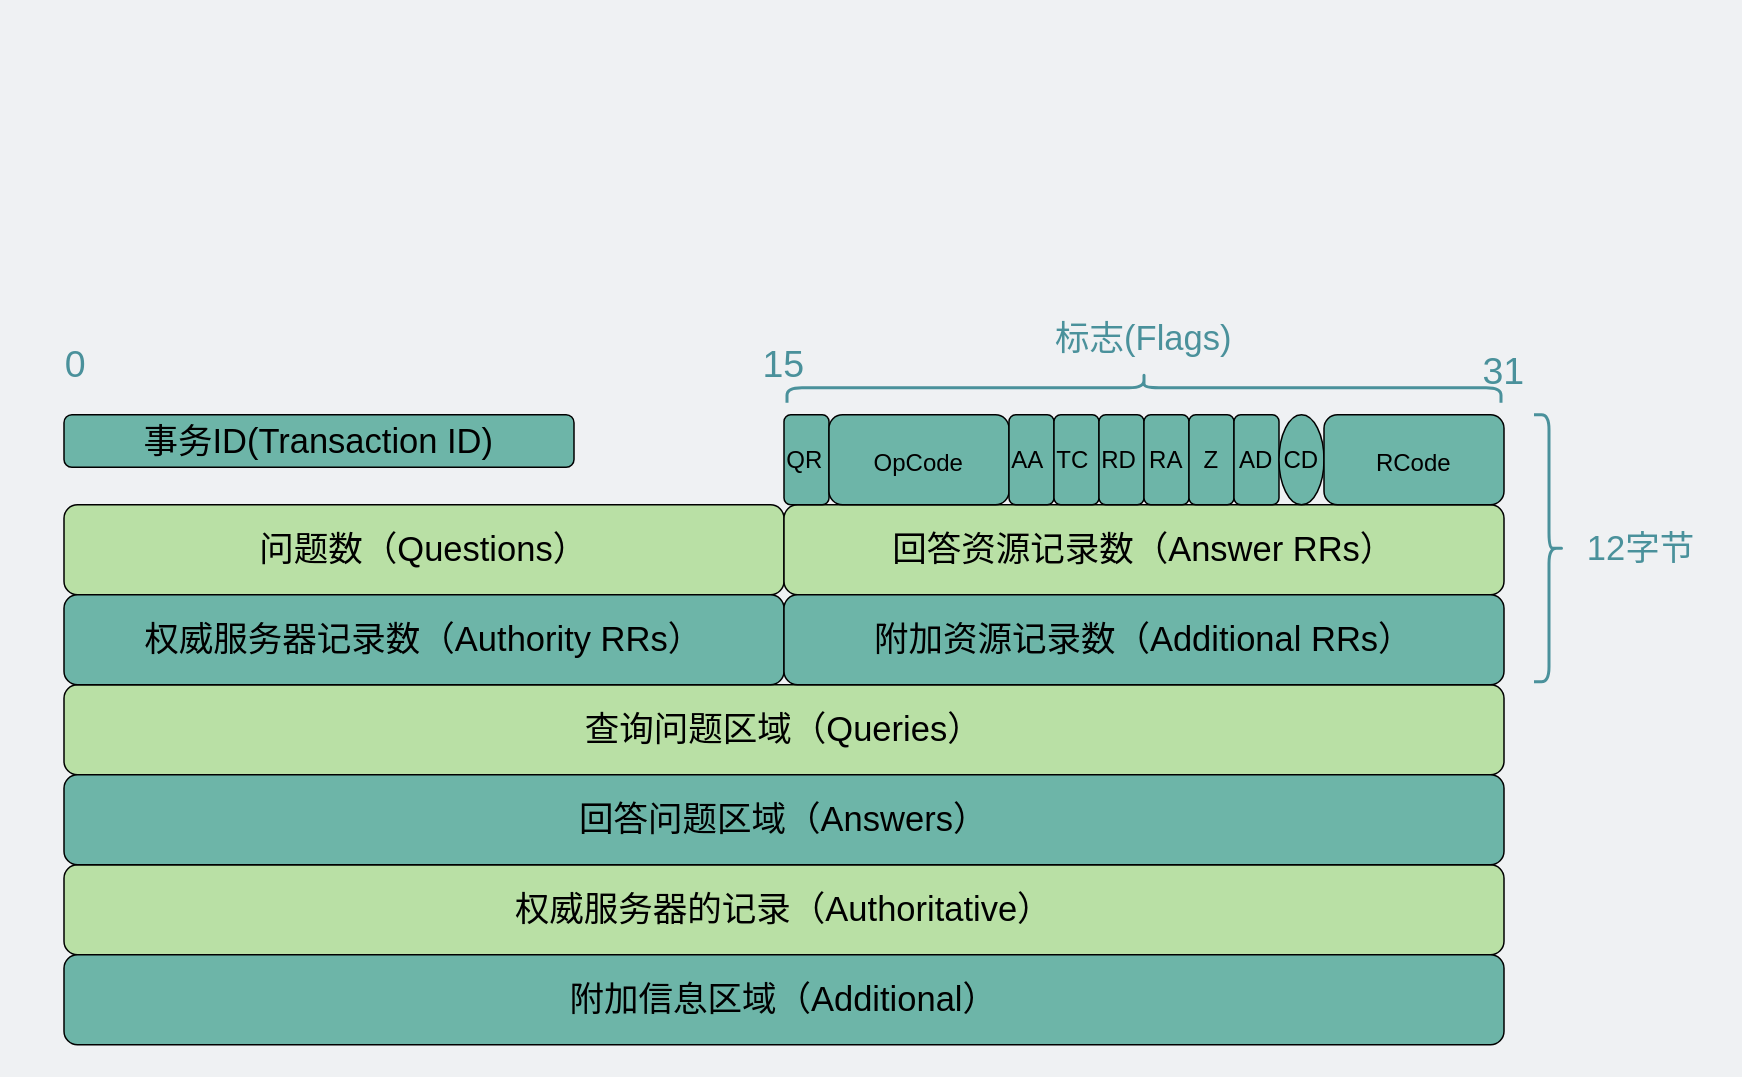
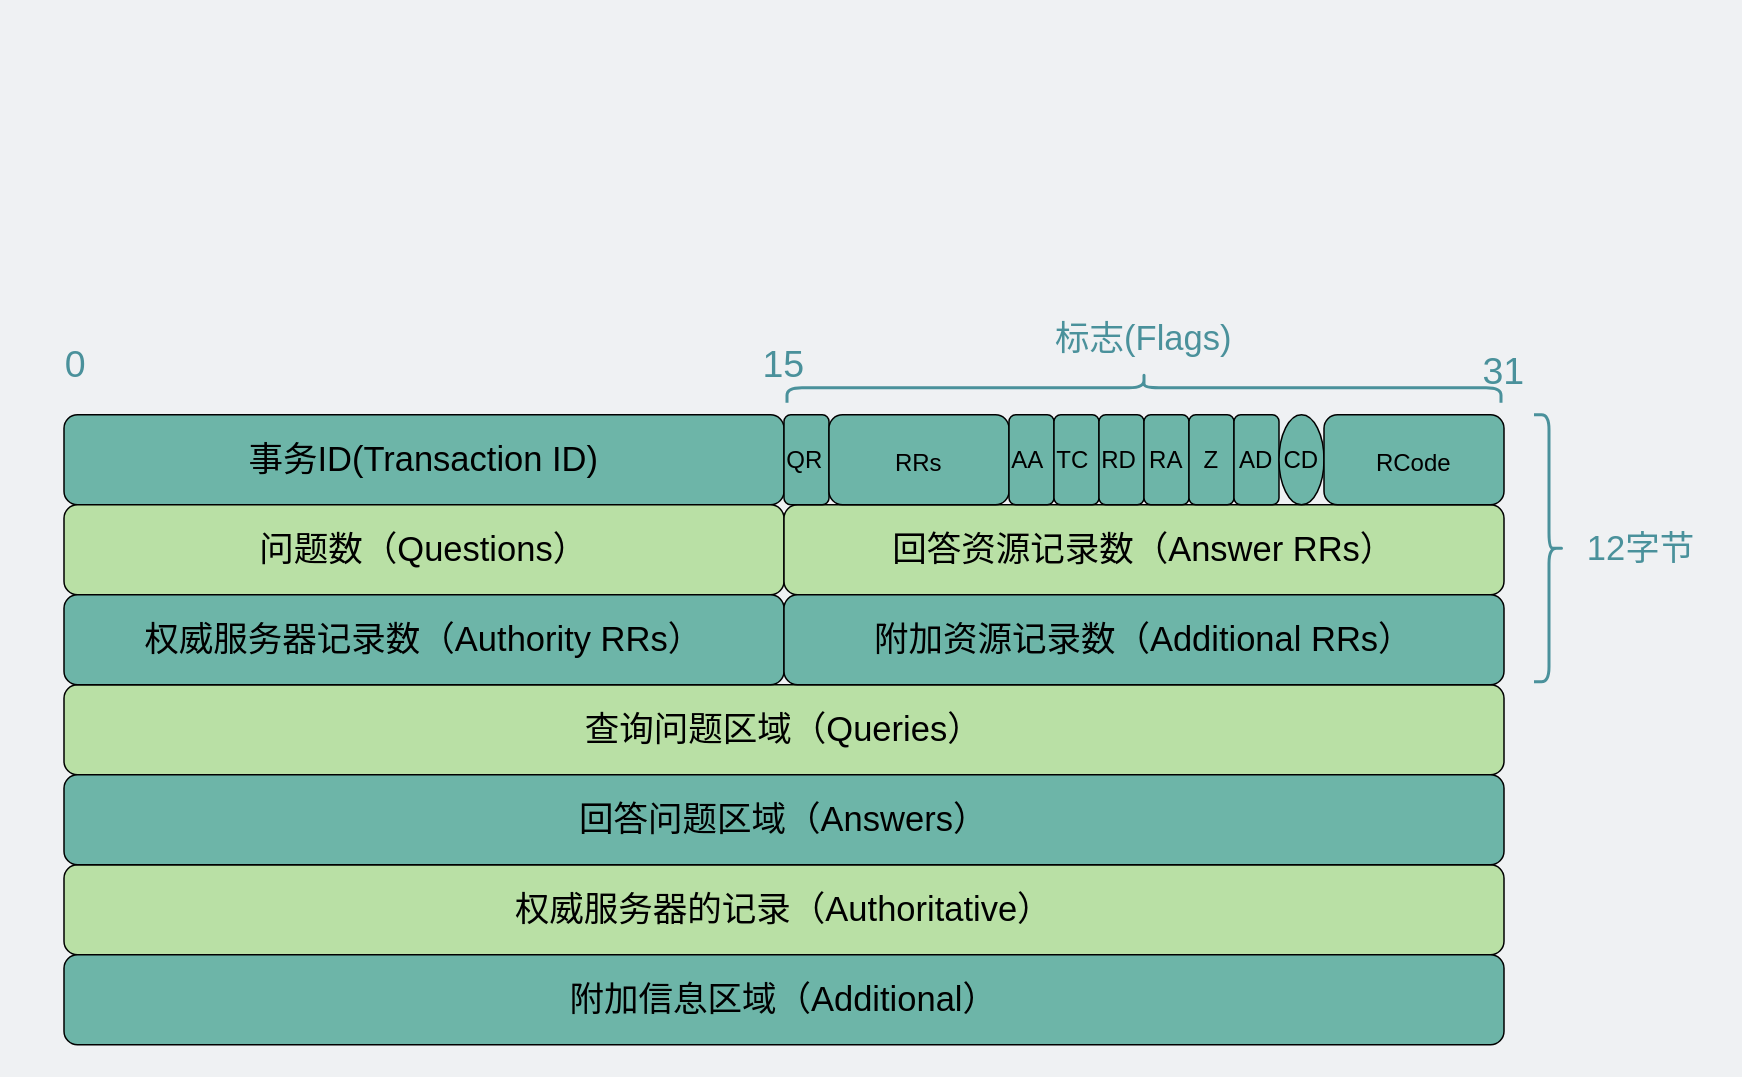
node "事务ID(Transaction ID)": size 510x53 -> 720x90
node "OpCode": label "OpCode" -> "RRs"
